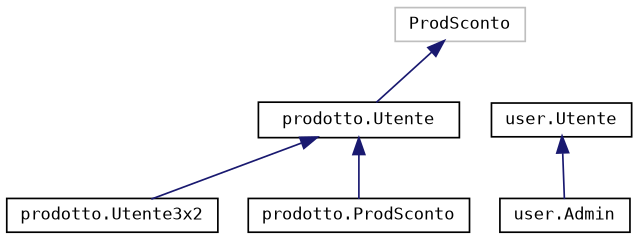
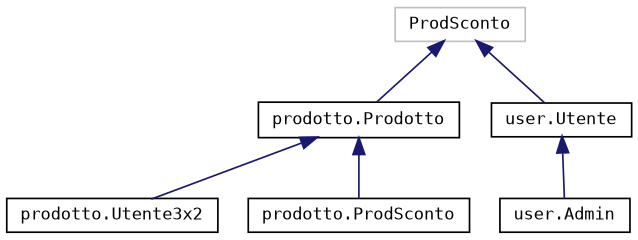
edge "user.Utente" -> "ProdSconto": added
node "prodotto.Utente": label "prodotto.Utente" -> "prodotto.Prodotto"
